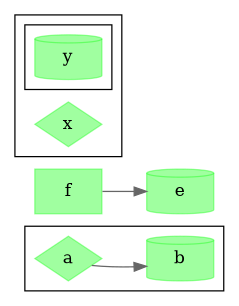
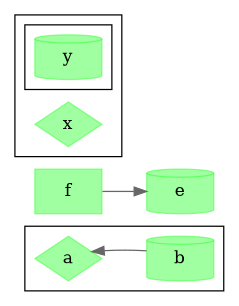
edge "a" -> "b": reversed
